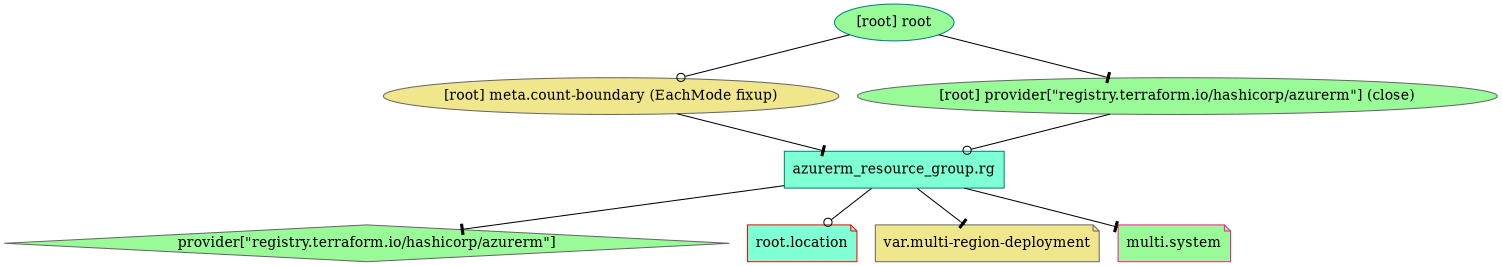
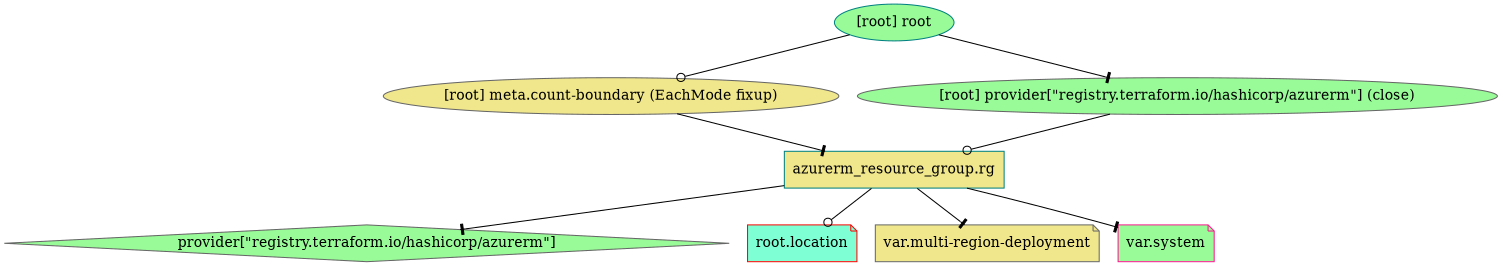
node "azurerm_resource_group.rg": fillcolor aquamarine -> khaki
node "multi.system": label "multi.system" -> "var.system"
